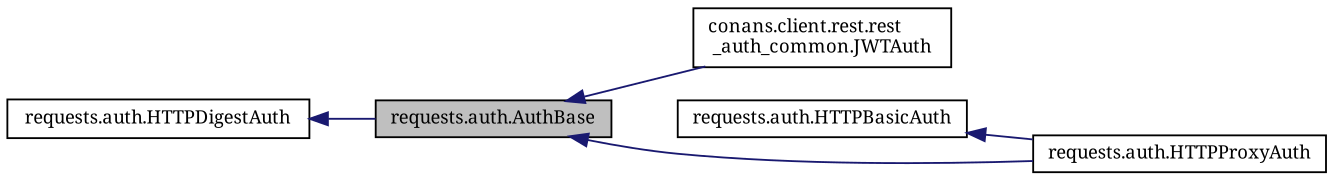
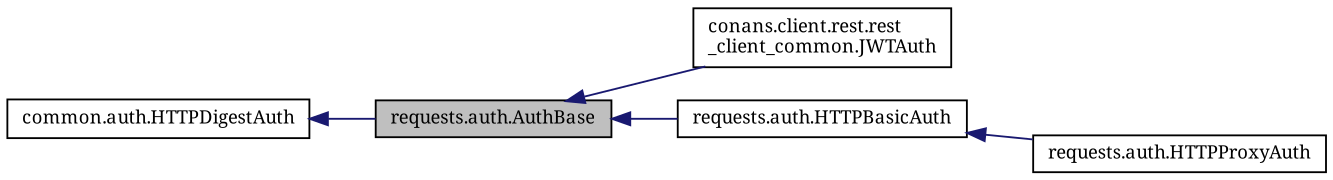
node "conans.client.rest.rest _auth_common.JWTAuth": label "conans.client.rest.rest _auth_common.JWTAuth" -> "conans.client.rest.rest _client_common.JWTAuth"
node "requests.auth.HTTPDigestAuth": label "requests.auth.HTTPDigestAuth" -> "common.auth.HTTPDigestAuth"
edge "requests.auth.HTTPProxyAuth" -> "requests.auth.AuthBase": now "requests.auth.HTTPBasicAuth" -> "requests.auth.AuthBase"
